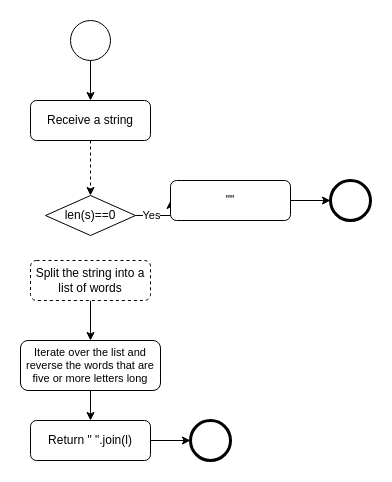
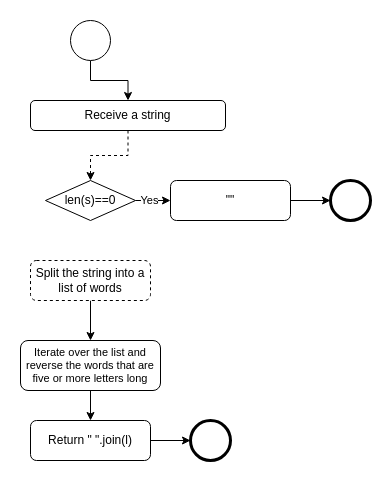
node "Receive a string": size 120x40 -> 195x30
node "len(s)==0": moved (91, 216) -> (91, 201)
